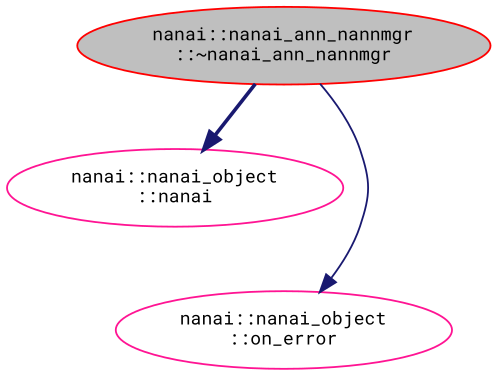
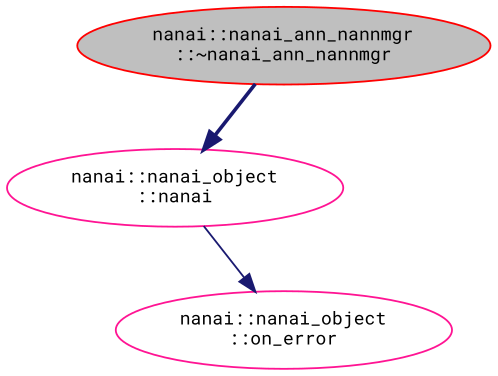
edge "nanai::nanai_ann_nannmgr ::~nanai_ann_nannmgr" -> "nanai::nanai_object ::on_error": now "nanai::nanai_object ::nanai" -> "nanai::nanai_object ::on_error"
